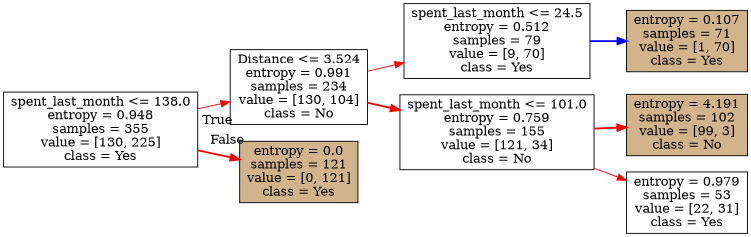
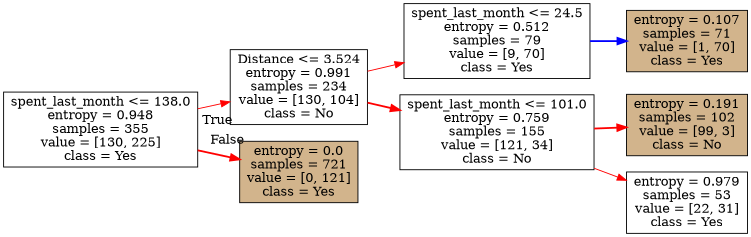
node "entropy = 4.191 samples = 102 value = [99, 3] class = No": label "entropy = 4.191 samples = 102 value = [99, 3] class = No" -> "entropy = 0.191 samples = 102 value = [99, 3] class = No"
node "entropy = 0.0 samples = 121 value = [0, 121] class = Yes": label "entropy = 0.0 samples = 121 value = [0, 121] class = Yes" -> "entropy = 0.0 samples = 721 value = [0, 121] class = Yes"
